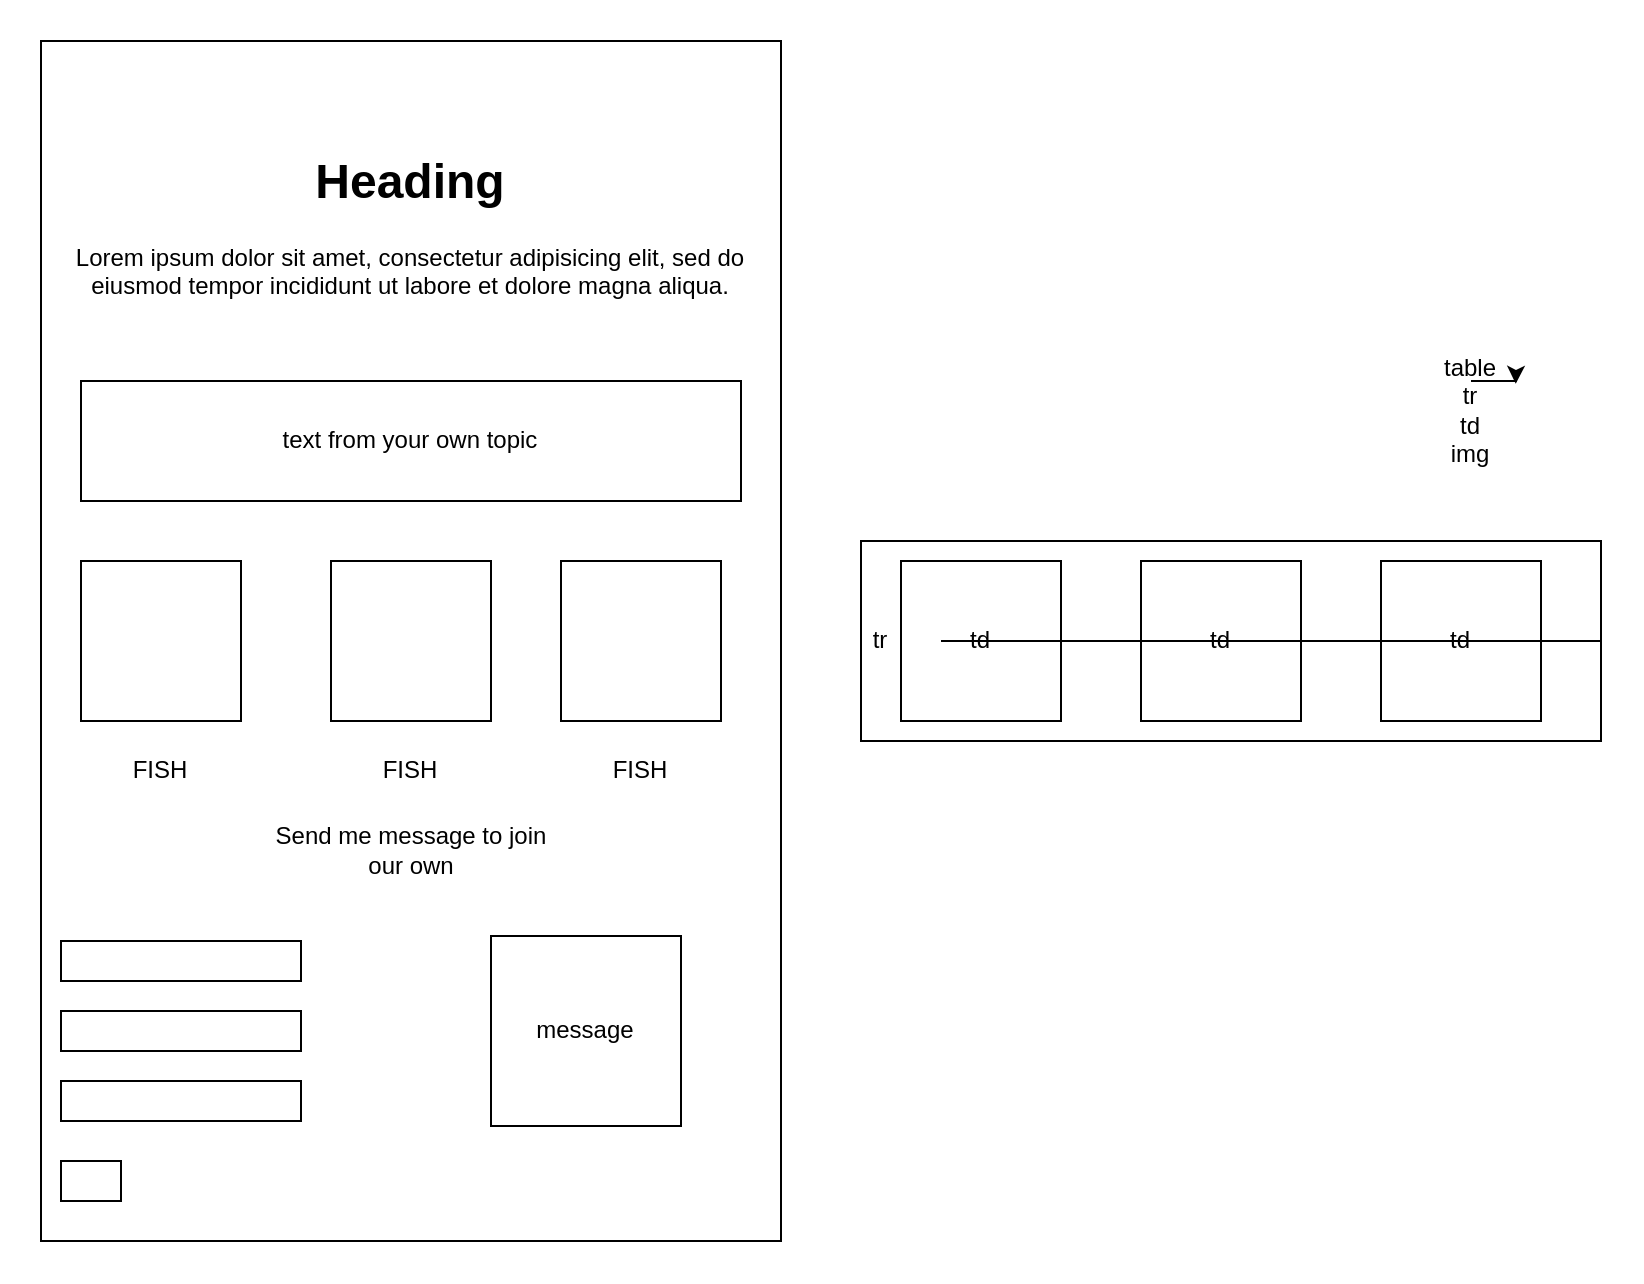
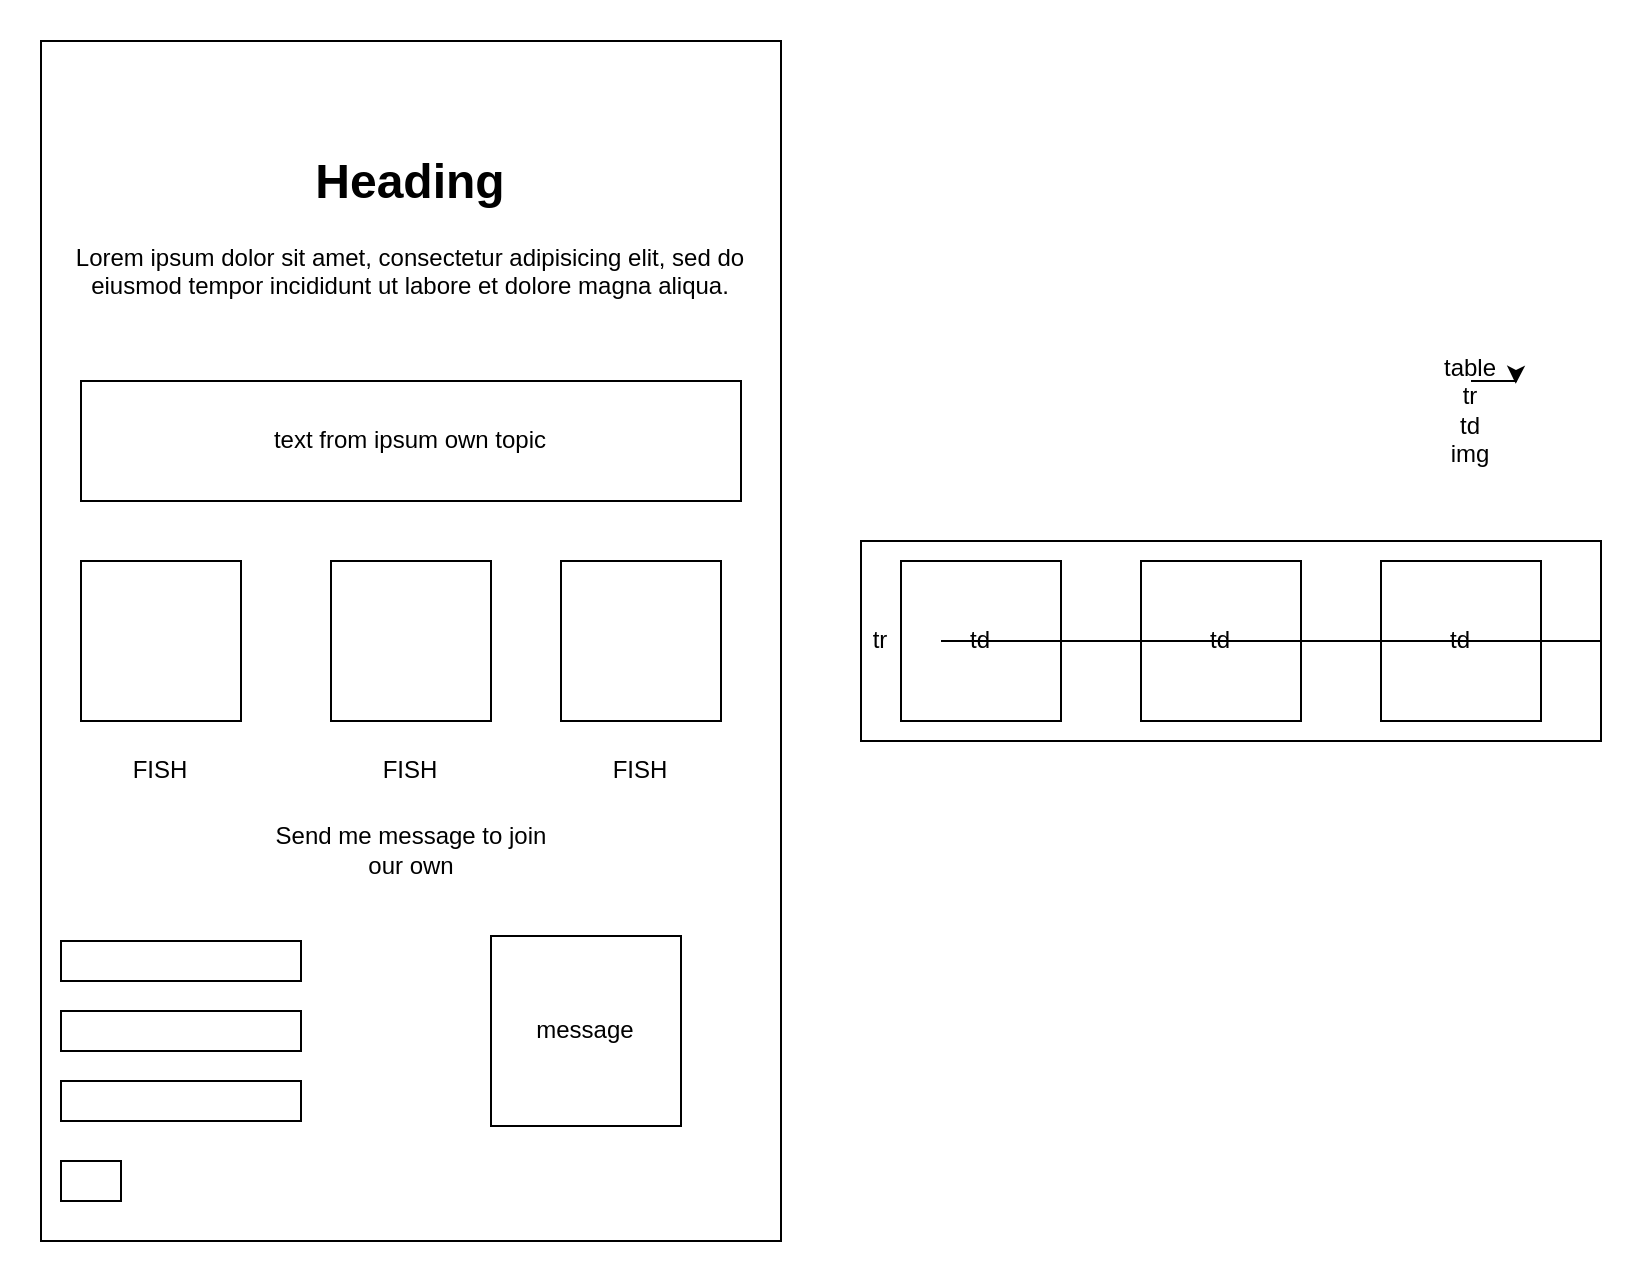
node "text from your own topic": label "text from your own topic" -> "text from ipsum own topic"
